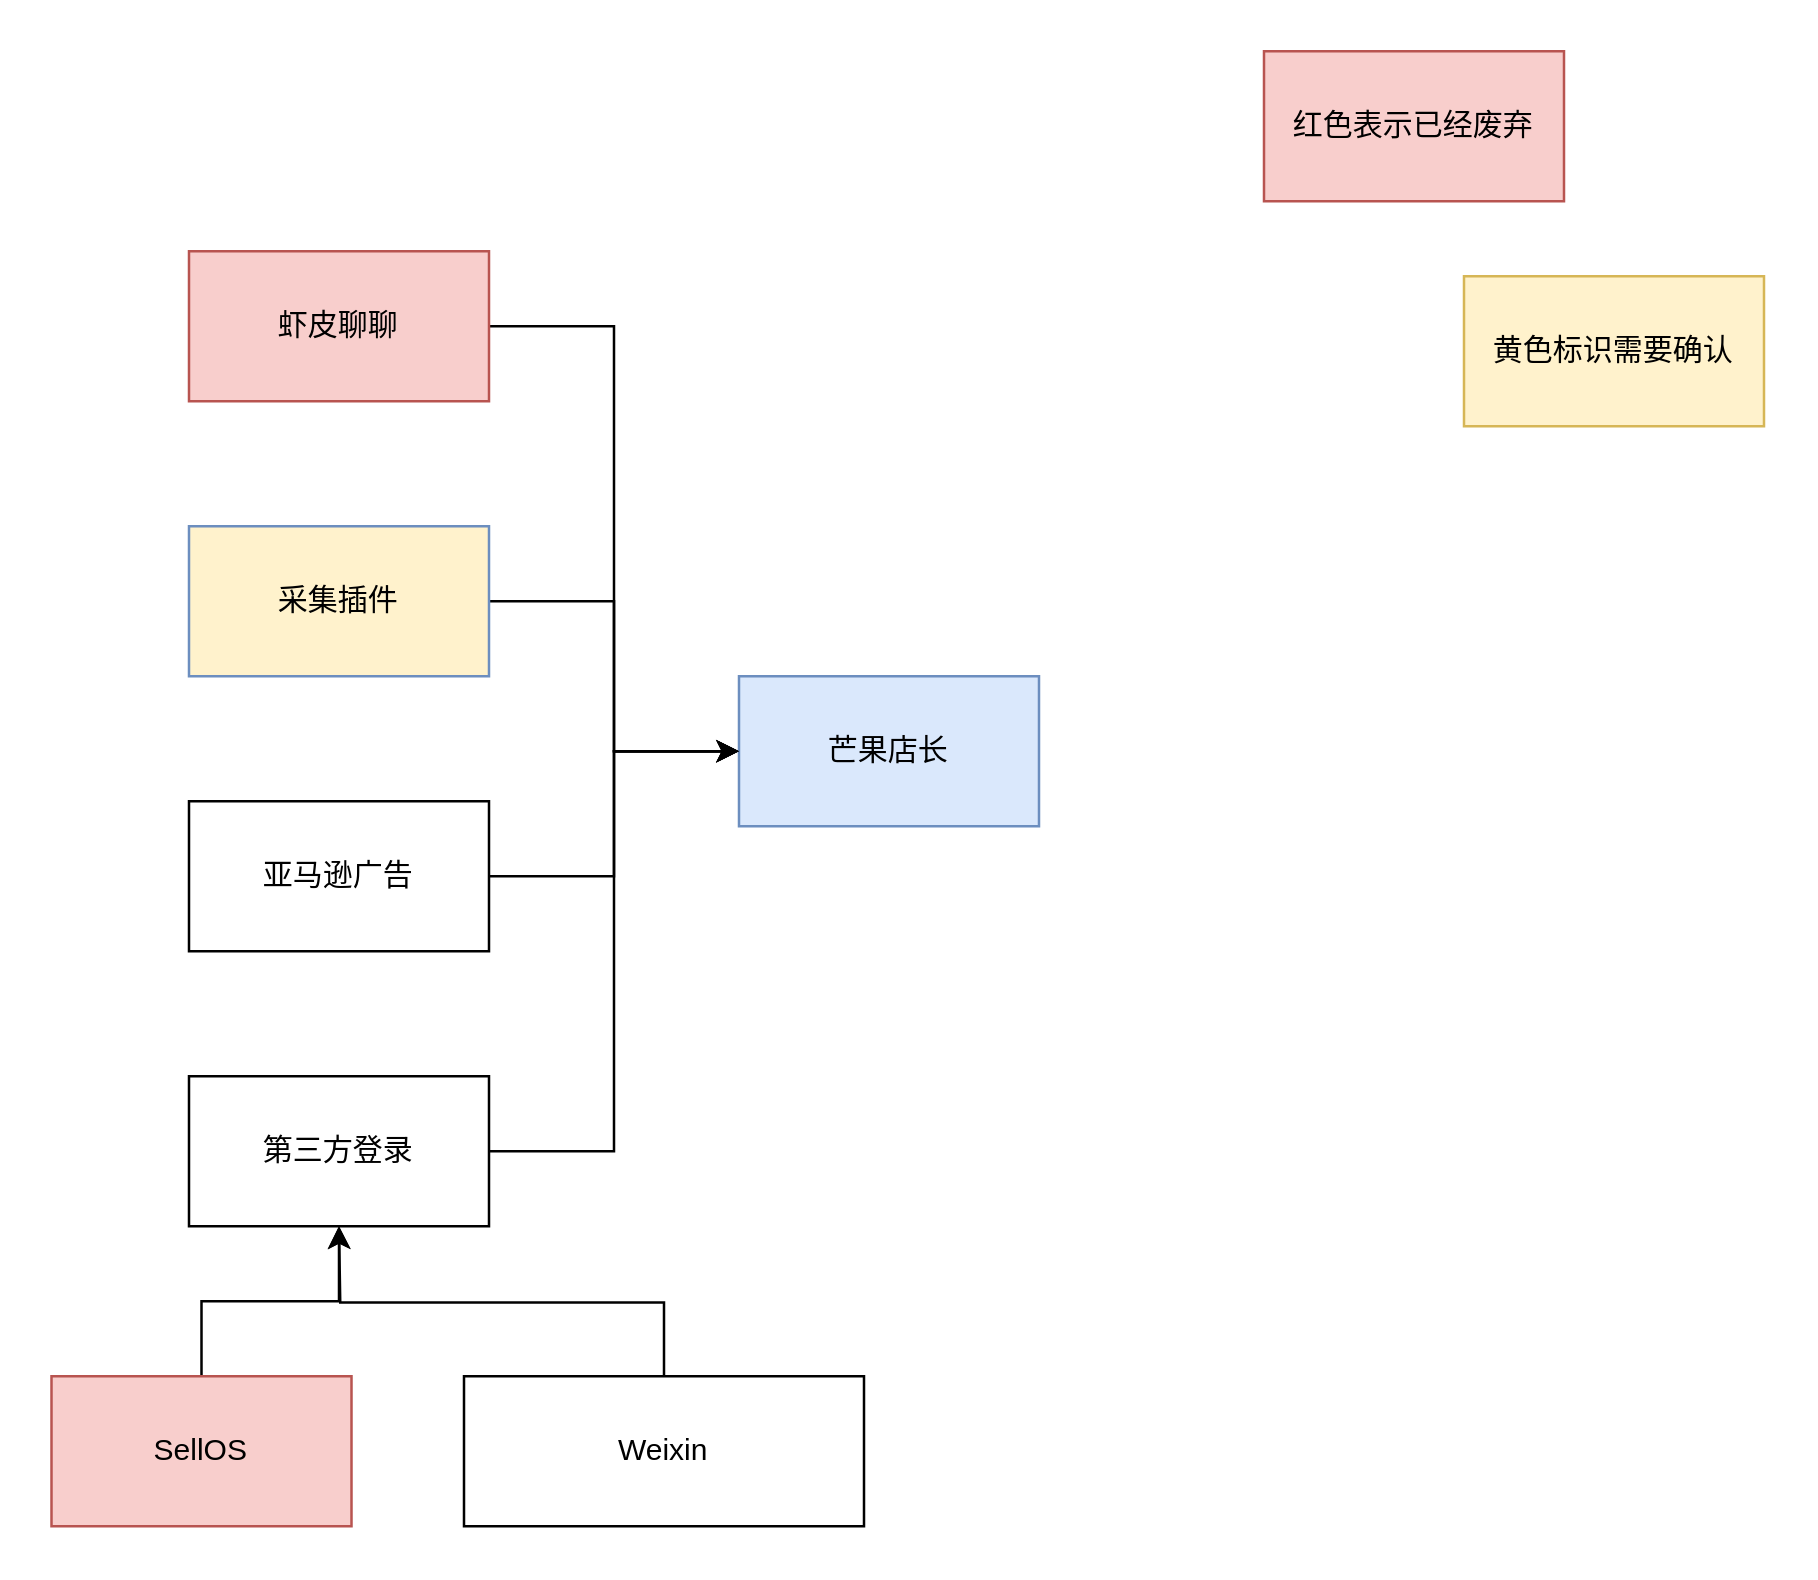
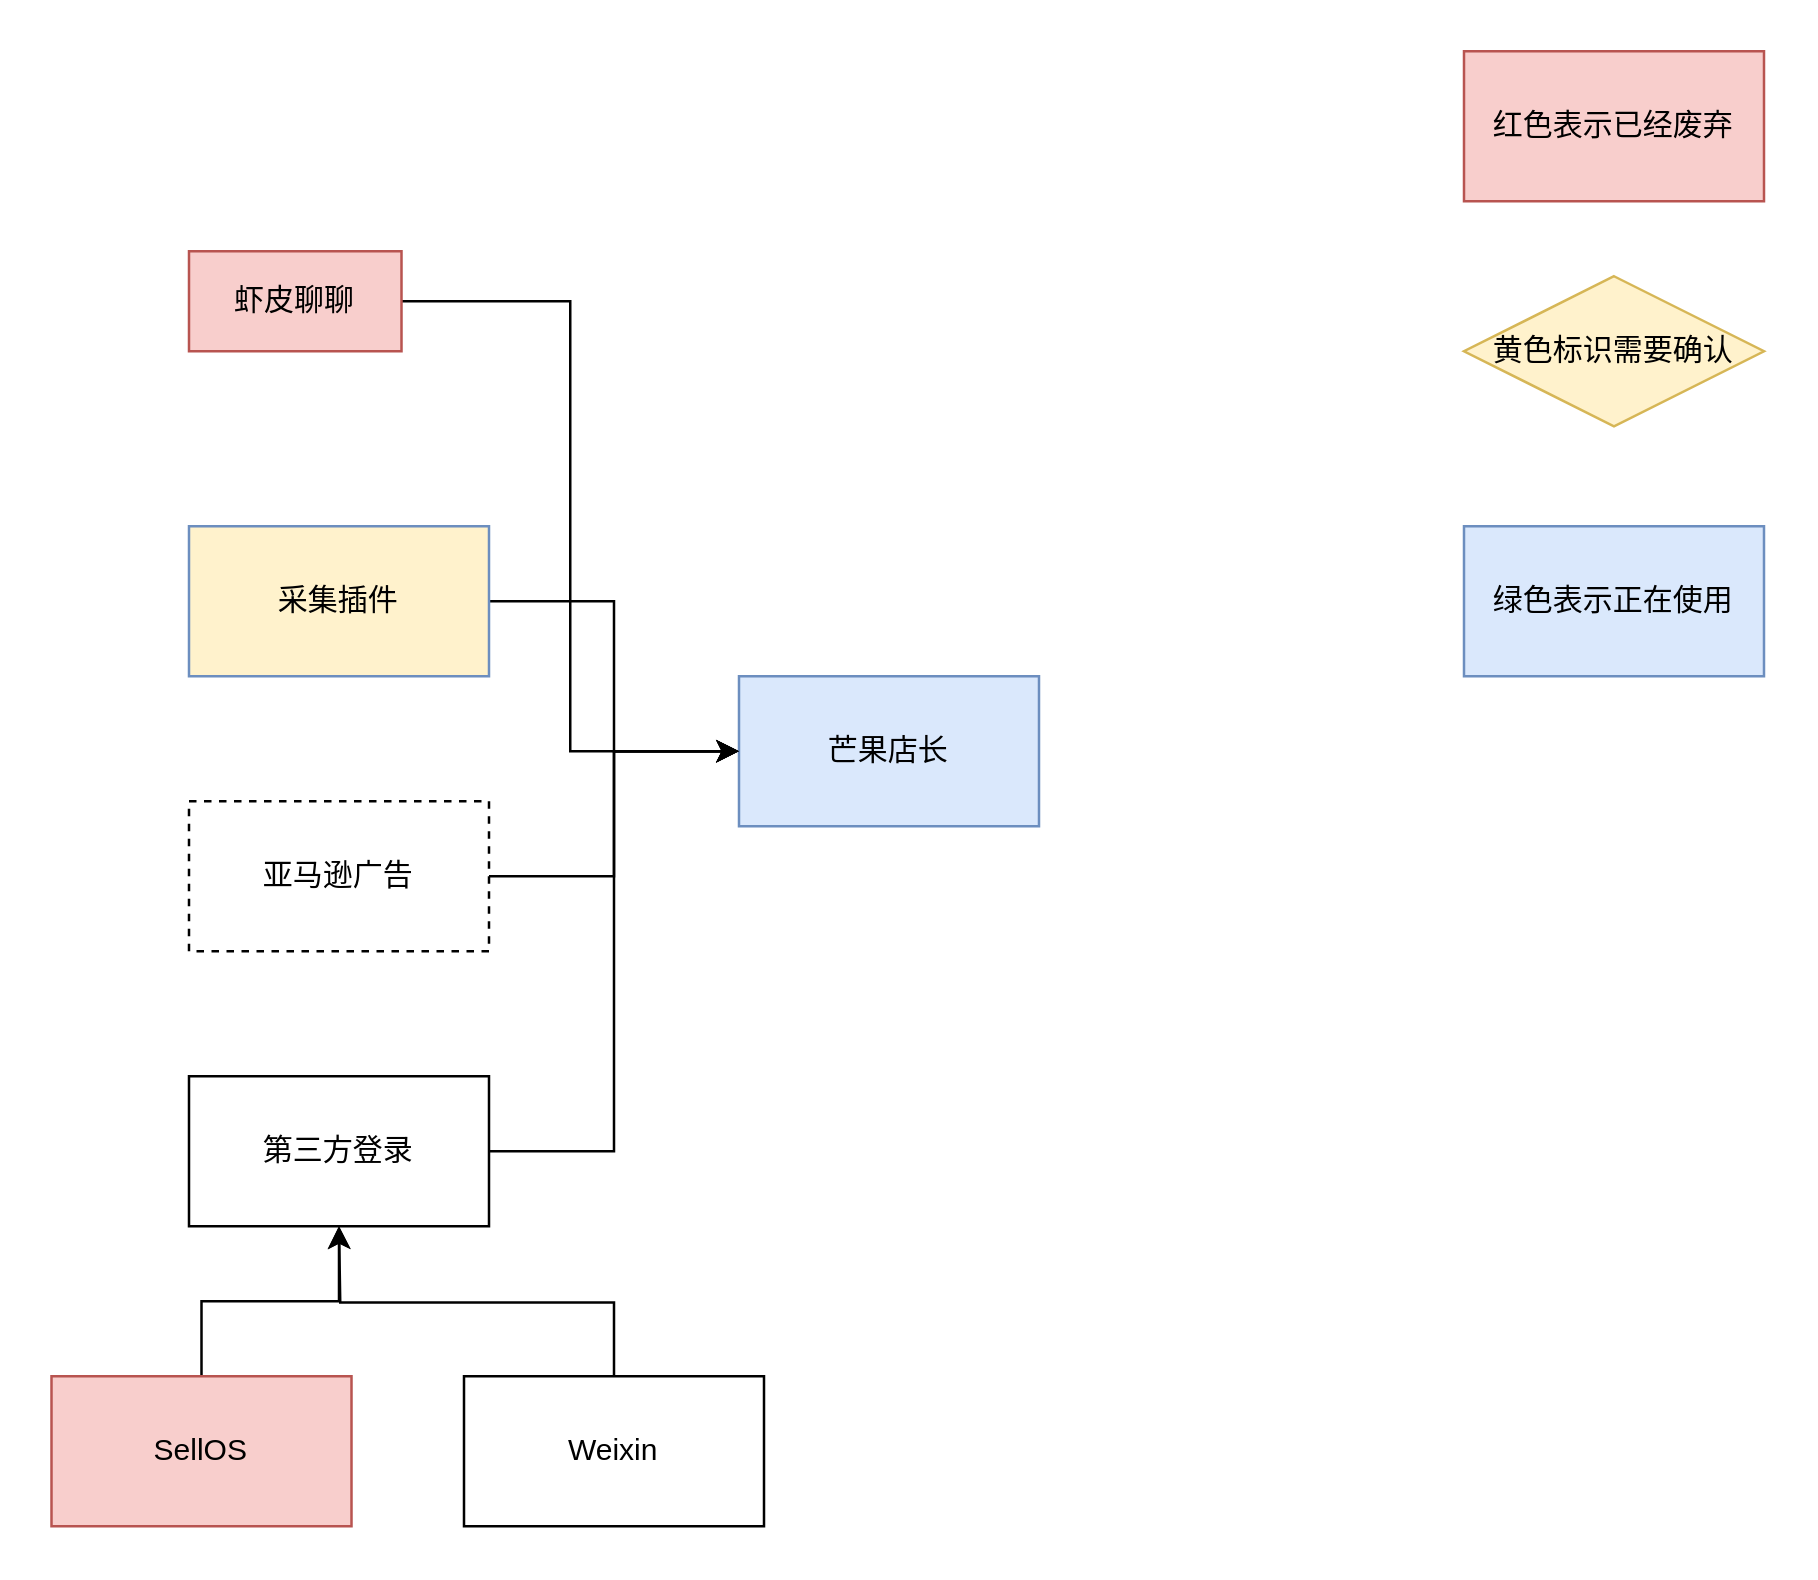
node "红色表示已经废弃": moved (1414, 126) -> (1614, 126)
node "虾皮聊聊": size 300x150 -> 213x100
node "黄色标识需要确认": shape rectangle -> diamond
node "绿色表示正在使用": added
node "亚马逊广告": style solid -> dashed
edge "亚马逊广告" -> "芒果店长": arrowhead open -> classic
node "Weixin": size 400x150 -> 300x150
